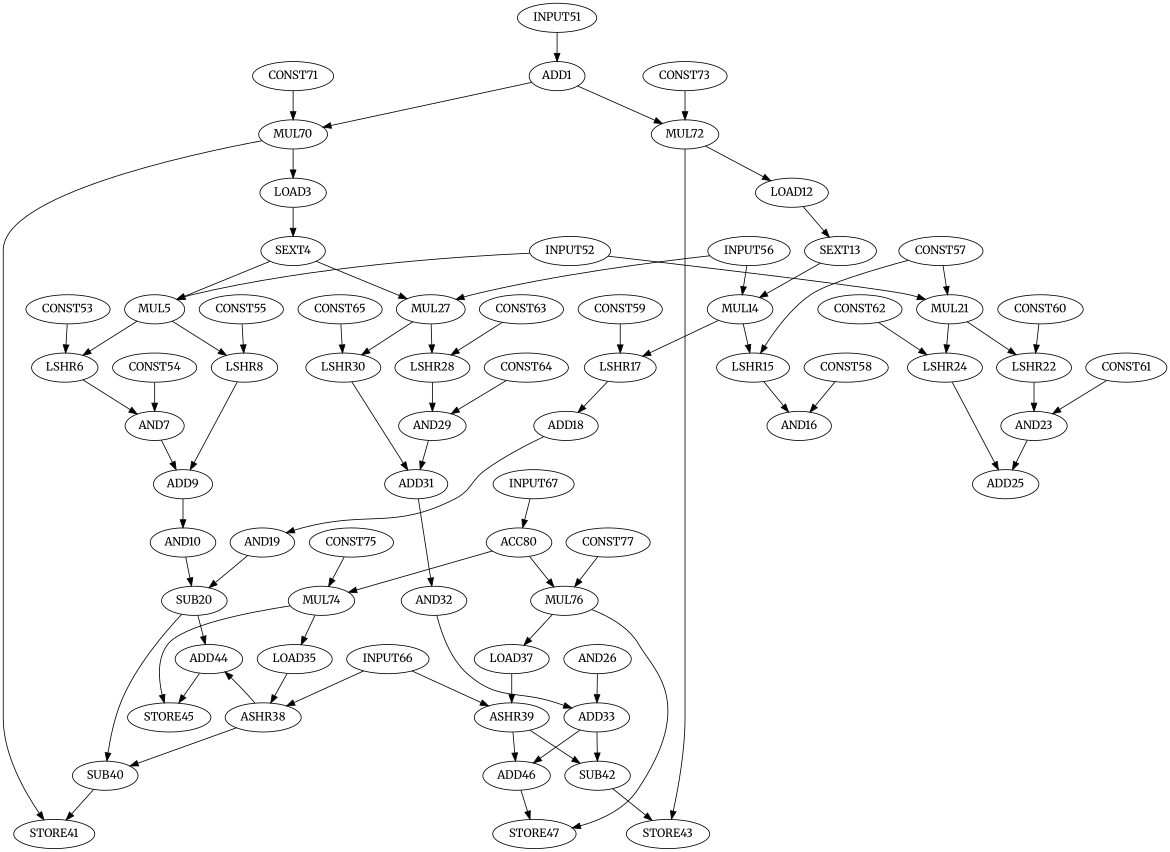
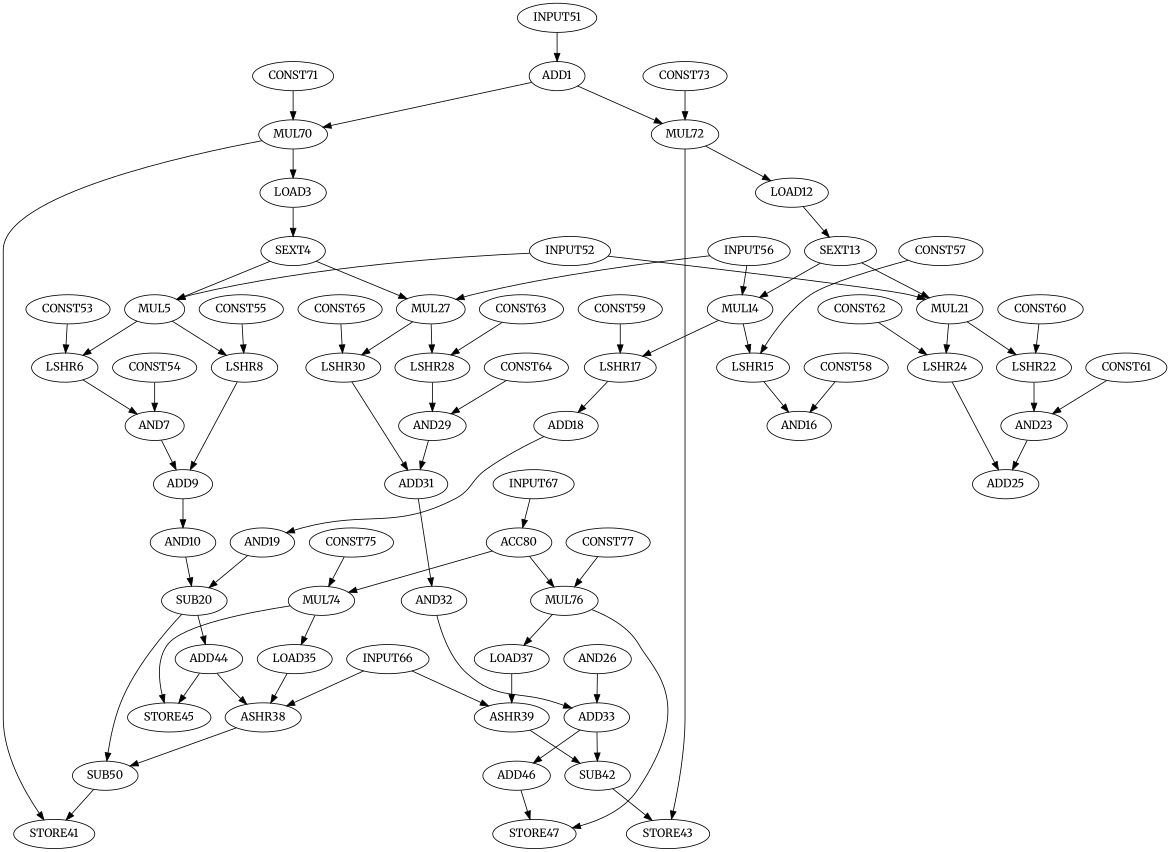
edge "CONST57" -> "MUL21": now "SEXT13" -> "MUL21"
edge "ASHR38" -> "ADD44": reversed
edge "ASHR39" -> "ADD46": removed
node "SUB40": label "SUB40" -> "SUB50"
